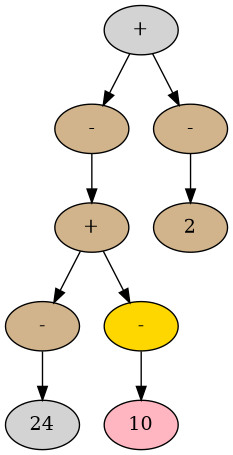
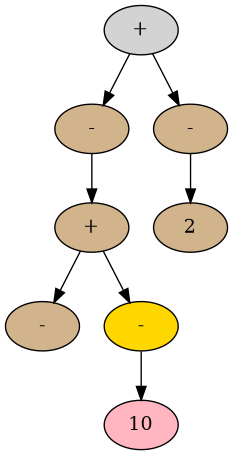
node "24": removed
